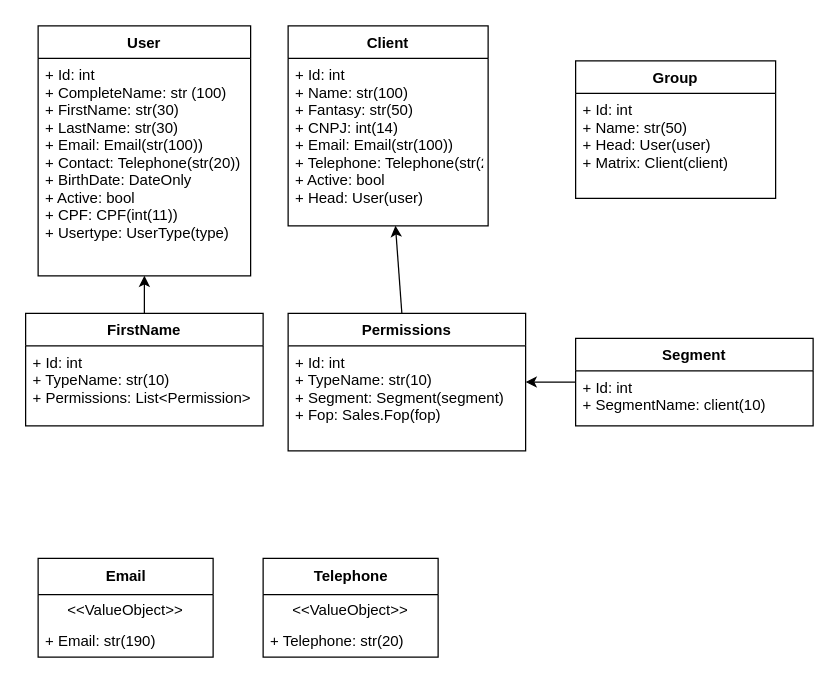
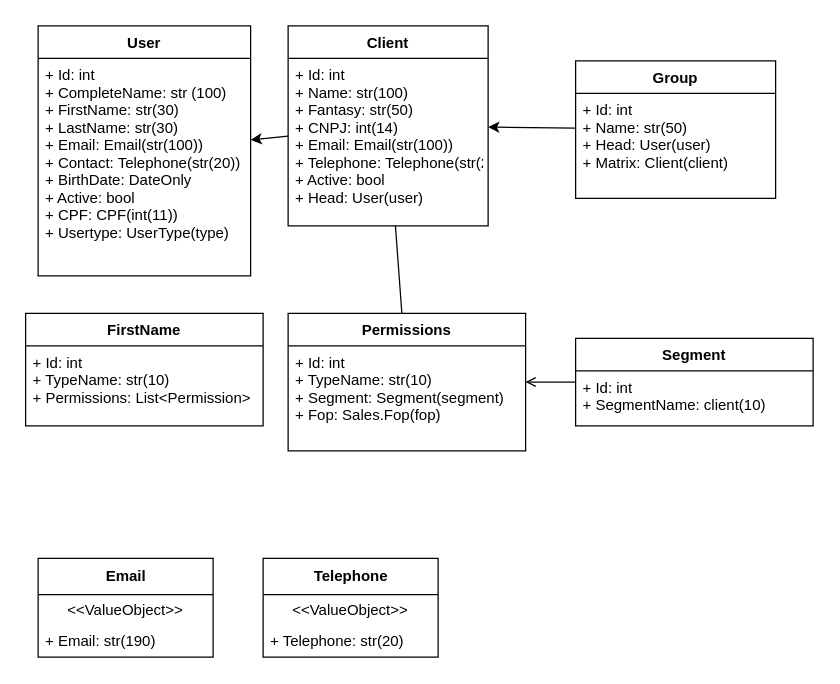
edge "Group" -> "Client": added
edge "Client" -> "User": added
edge "Permissions" -> "Client": arrowhead classic -> none
edge "FirstName" -> "User": removed
edge "Segment" -> "Permissions": arrowhead classic -> open
